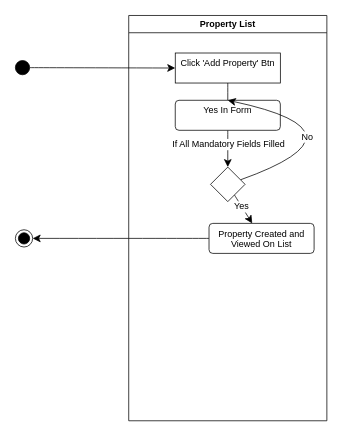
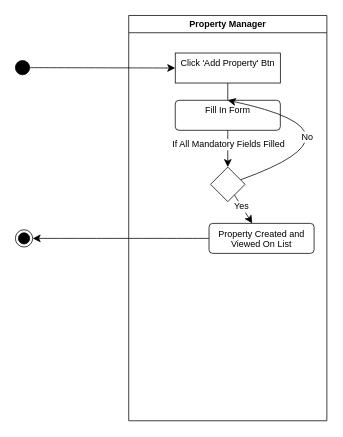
node "Property List": label "Property List" -> "Property Manager"
node "Yes In Form": label "Yes In Form" -> "Fill In Form"
